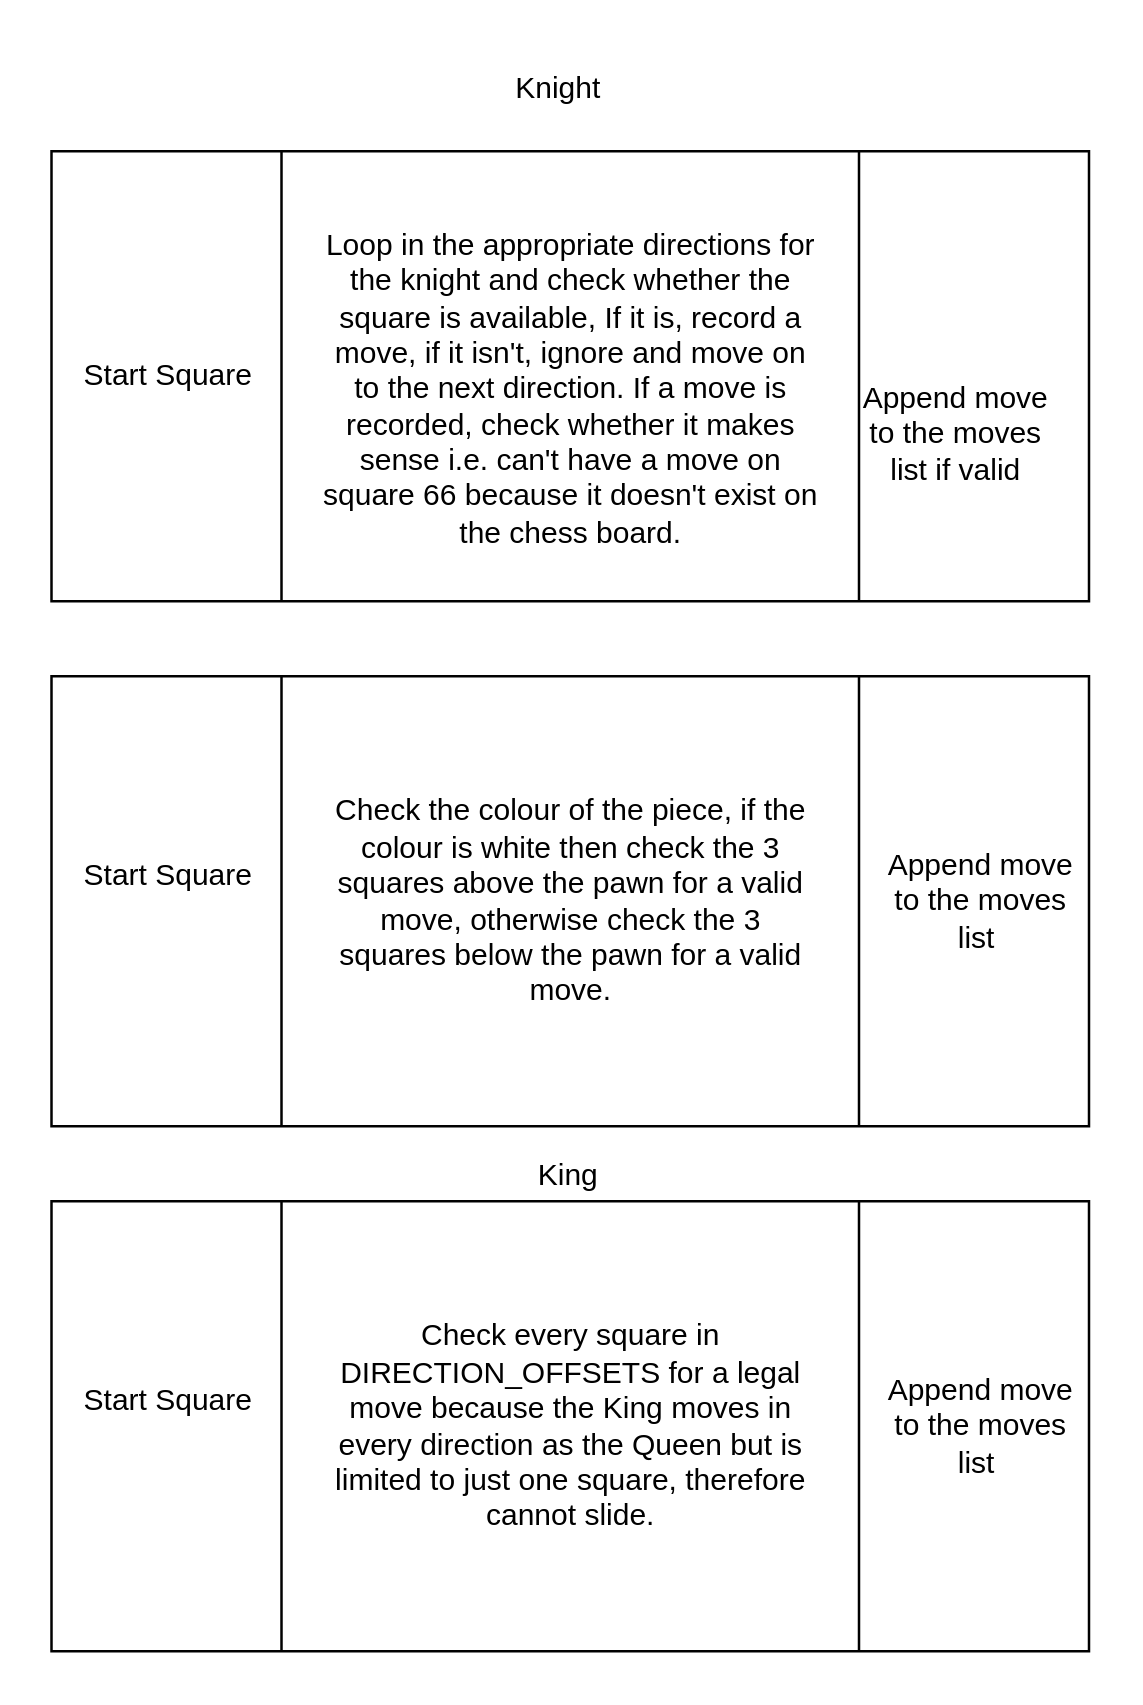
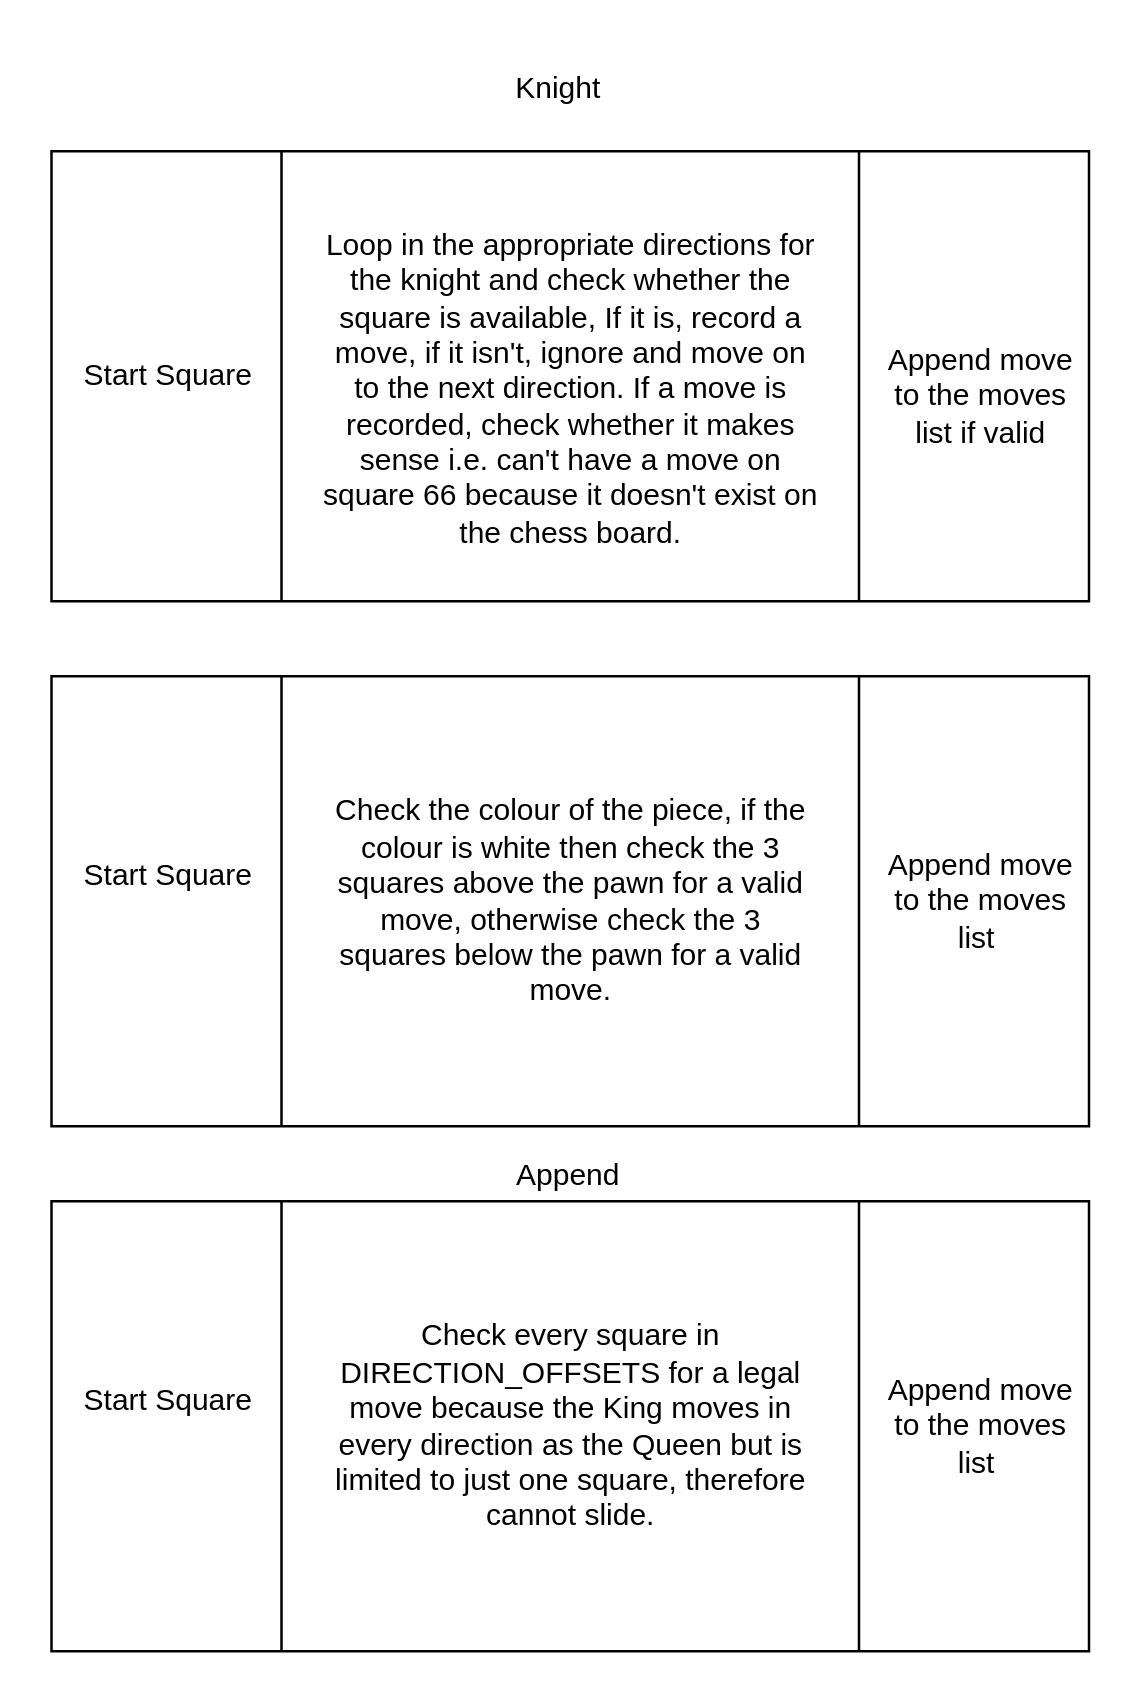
node "Append move to the moves list if valid": moved (956, 433) -> (981, 395)
node "King": label "King" -> "Append"
